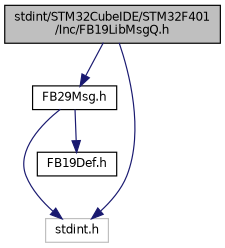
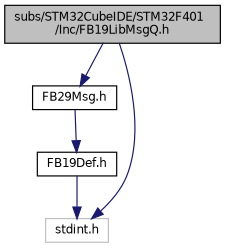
node "stdint/STM32CubeIDE/STM32F401 /Inc/FB19LibMsgQ.h": label "stdint/STM32CubeIDE/STM32F401 /Inc/FB19LibMsgQ.h" -> "subs/STM32CubeIDE/STM32F401 /Inc/FB19LibMsgQ.h"
edge "FB29Msg.h" -> "stdint.h": now "FB19Def.h" -> "stdint.h"
